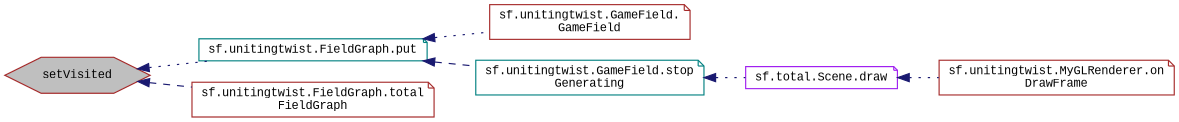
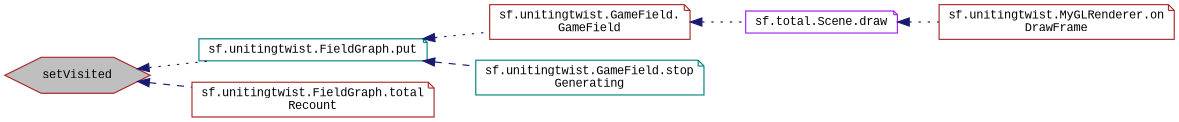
edge "sf.total.Scene.draw" -> "sf.unitingtwist.GameField.stop Generating": now "sf.total.Scene.draw" -> "sf.unitingtwist.GameField. GameField"
node "sf.unitingtwist.FieldGraph.total FieldGraph": label "sf.unitingtwist.FieldGraph.total FieldGraph" -> "sf.unitingtwist.FieldGraph.total Recount"
